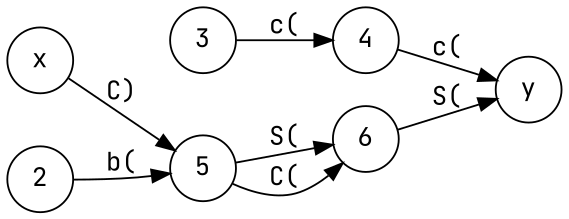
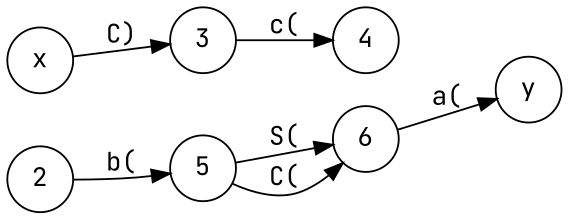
edge "4" -> "y": removed, label "c("
edge "6" -> "y": label "S(" -> "a("
edge "x" -> "5": now "x" -> "3"
